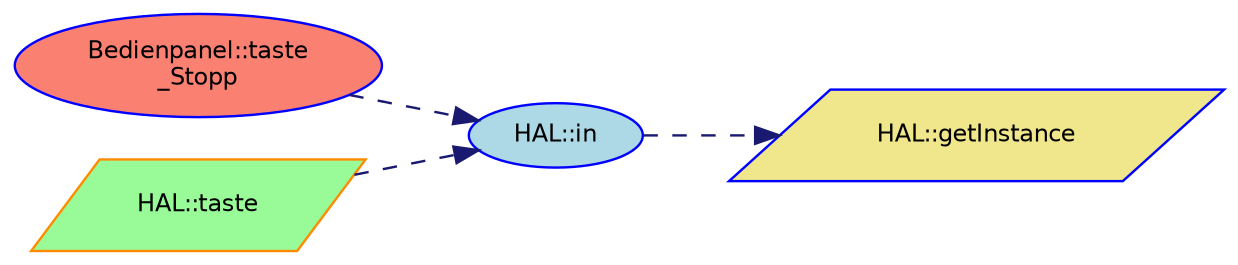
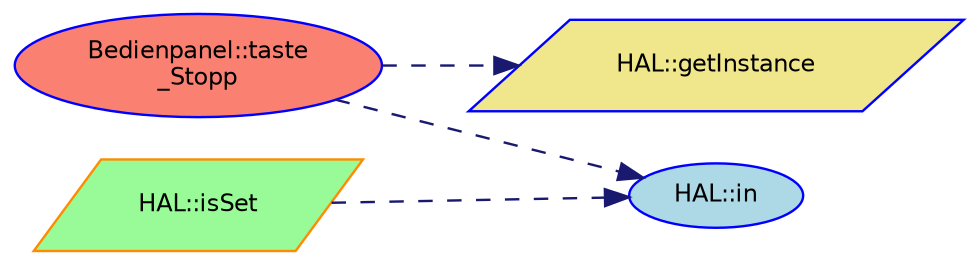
edge "HAL::in" -> "HAL::getInstance": now "Bedienpanel::taste _Stopp" -> "HAL::getInstance"
node "HAL::taste": label "HAL::taste" -> "HAL::isSet"
